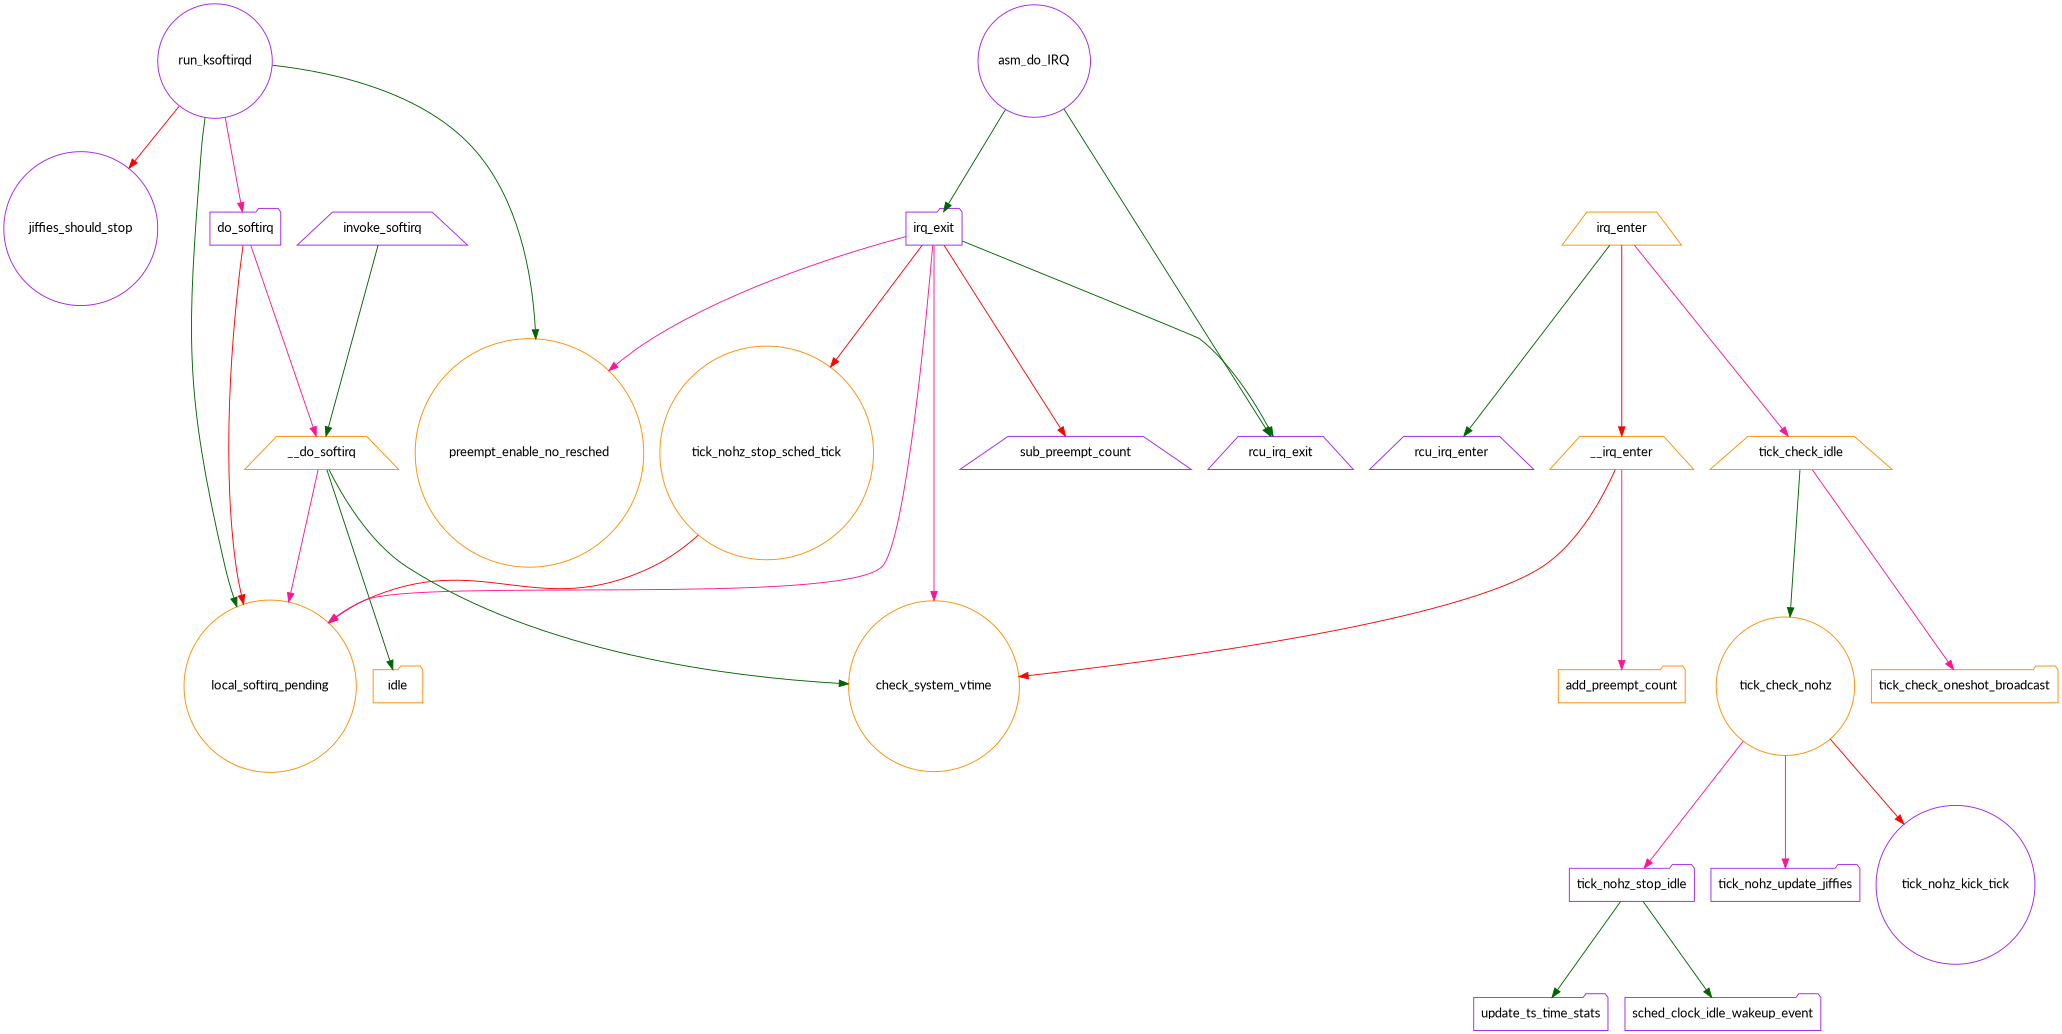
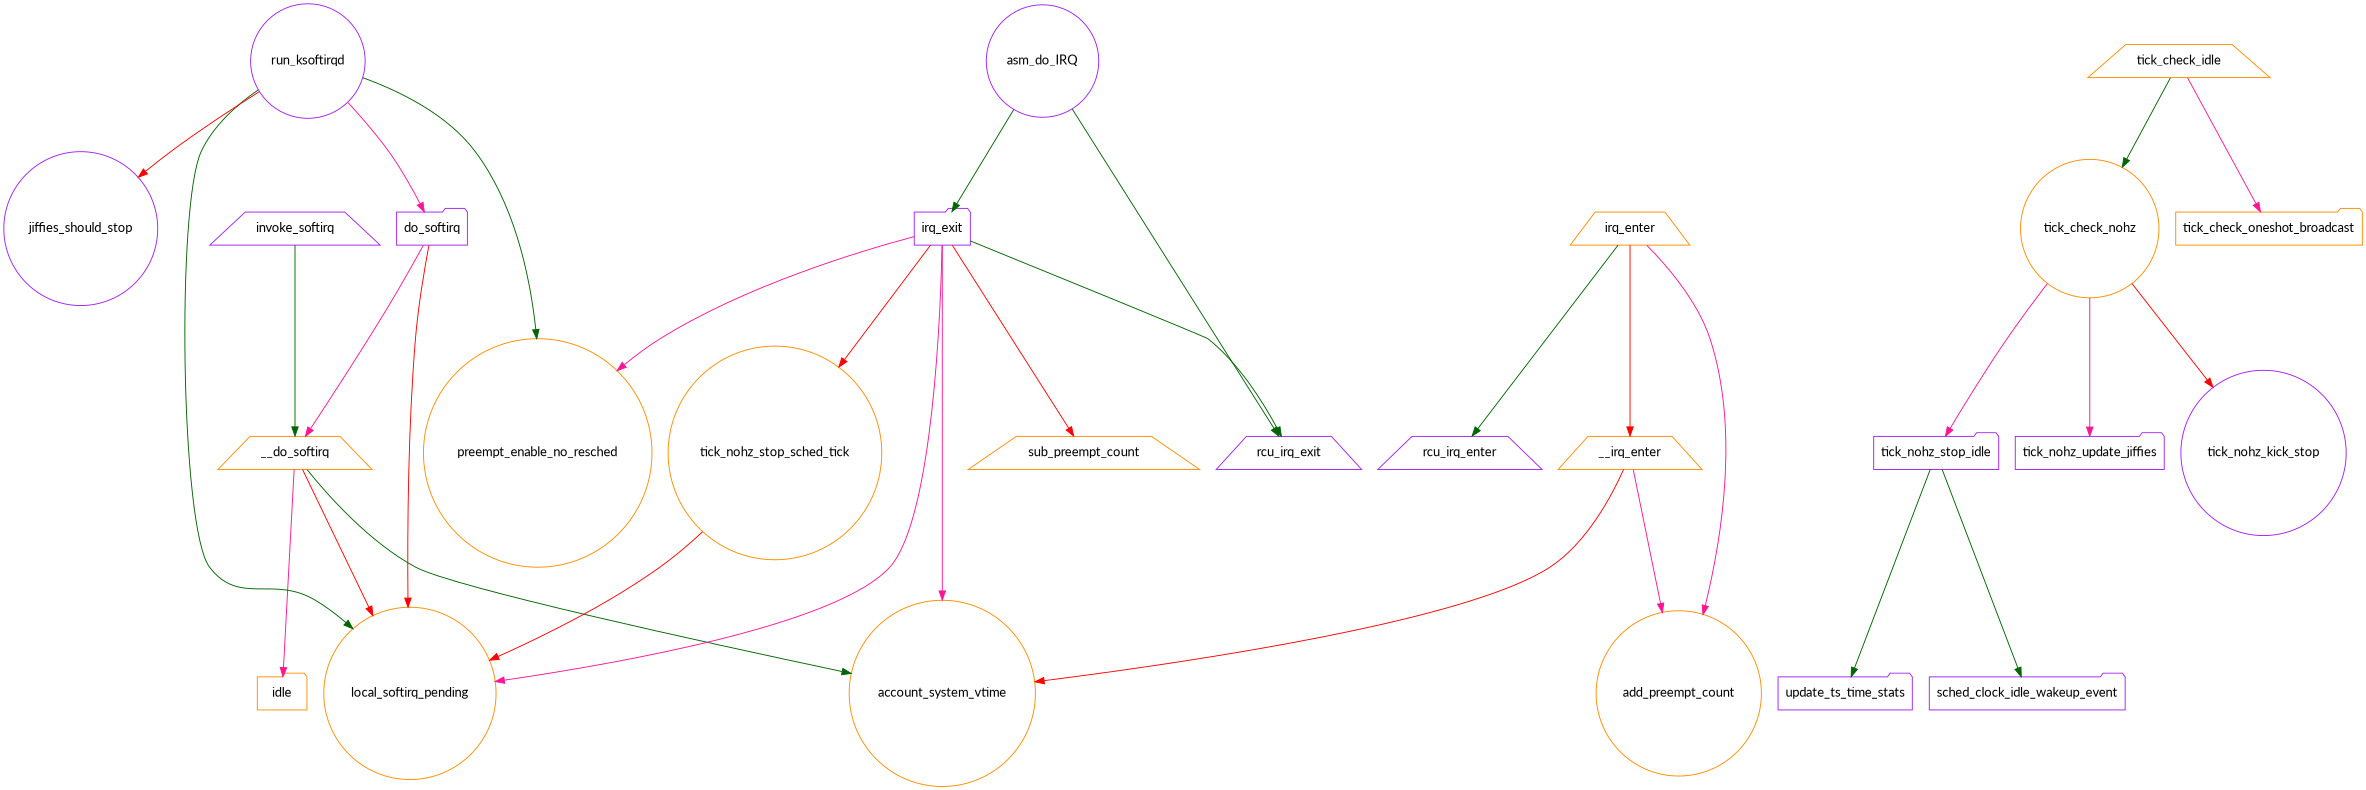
edge "irq_enter" -> "tick_check_idle": now "irq_enter" -> "add_preempt_count"
node "sub_preempt_count": color purple -> darkorange
edge "__do_softirq" -> "local_softirq_pending": color deeppink -> red
edge "__do_softirq" -> "idle": color darkgreen -> deeppink
node "check_system_vtime": label "check_system_vtime" -> "account_system_vtime"
node "add_preempt_count": shape folder -> circle
node "tick_nohz_kick_tick": label "tick_nohz_kick_tick" -> "tick_nohz_kick_stop"
